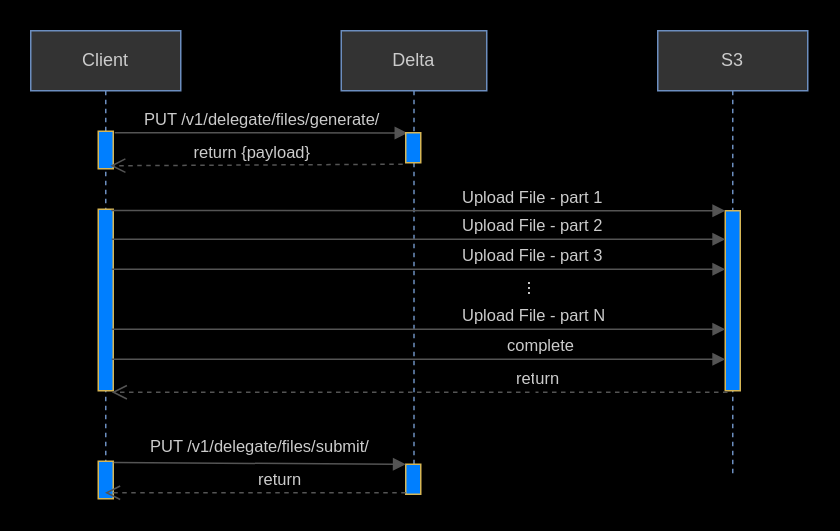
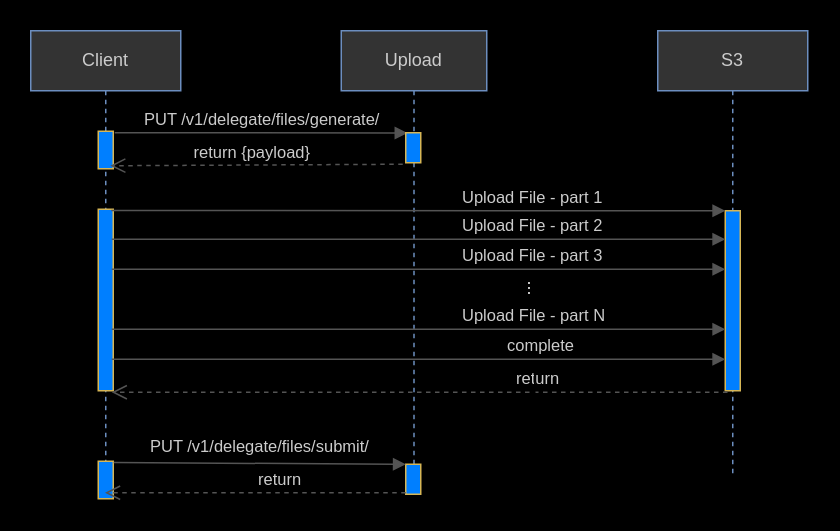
node "Delta": label "Delta" -> "Upload"
